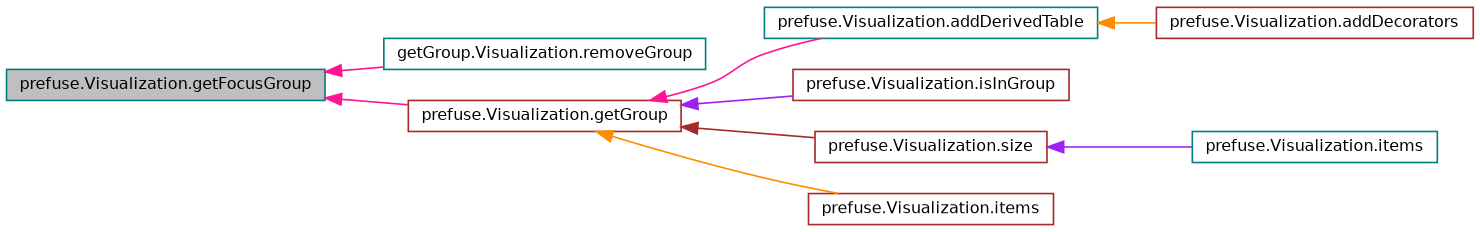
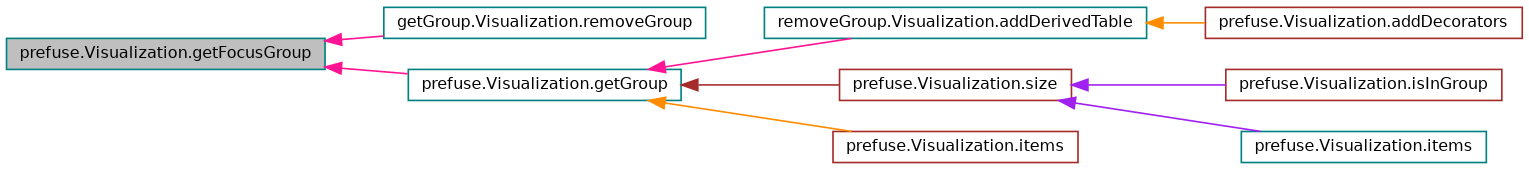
node "prefuse.Visualization.addDerivedTable": label "prefuse.Visualization.addDerivedTable" -> "removeGroup.Visualization.addDerivedTable"
edge "prefuse.Visualization.isInGroup" -> "prefuse.Visualization.getGroup": now "prefuse.Visualization.isInGroup" -> "prefuse.Visualization.size"
node "prefuse.Visualization.getGroup": color brown -> teal
